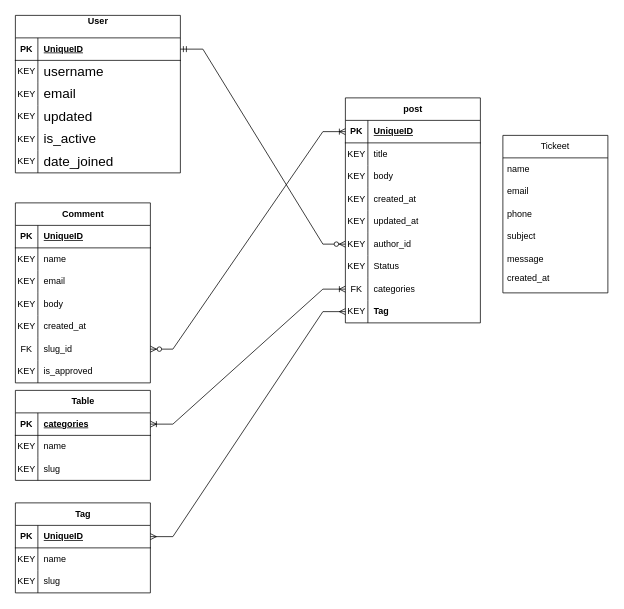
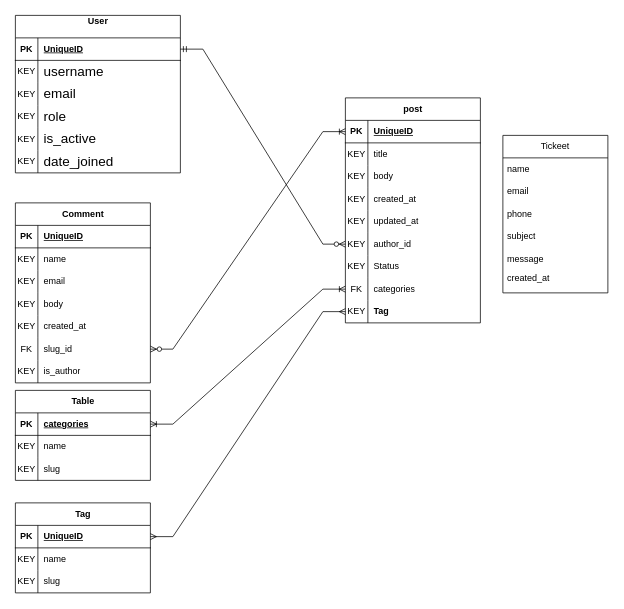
node "updated": label "updated" -> "role"
node "is_approved": label "is_approved" -> "is_author"
